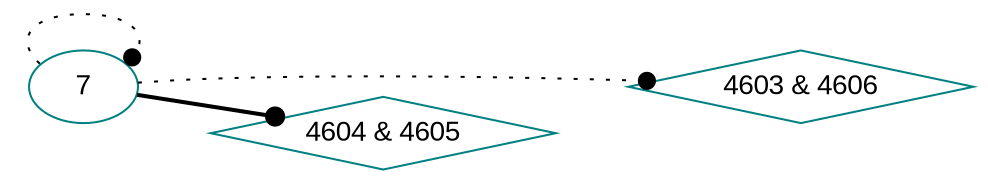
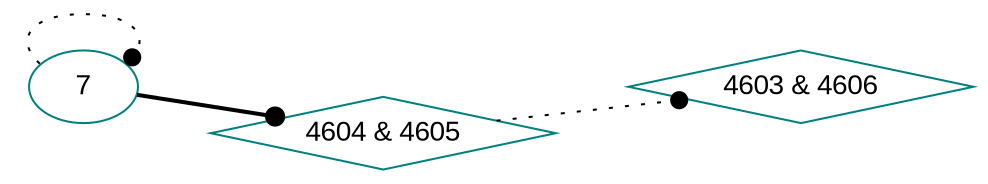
edge "7" -> "4603 & 4606": now "4604 & 4605" -> "4603 & 4606"
